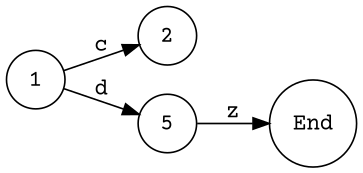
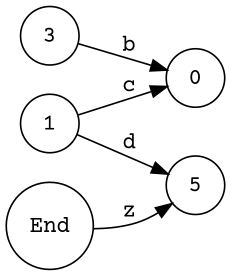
node "3": added
node "2": label "2" -> "0"
edge "5" -> "End": reversed
